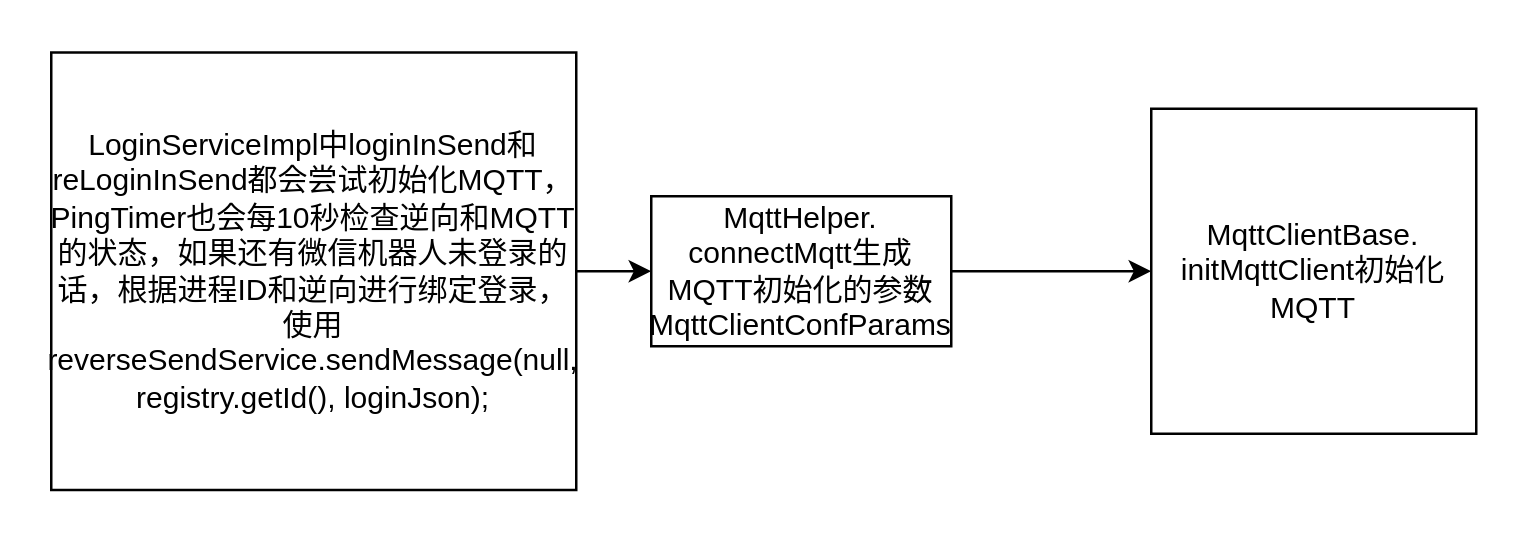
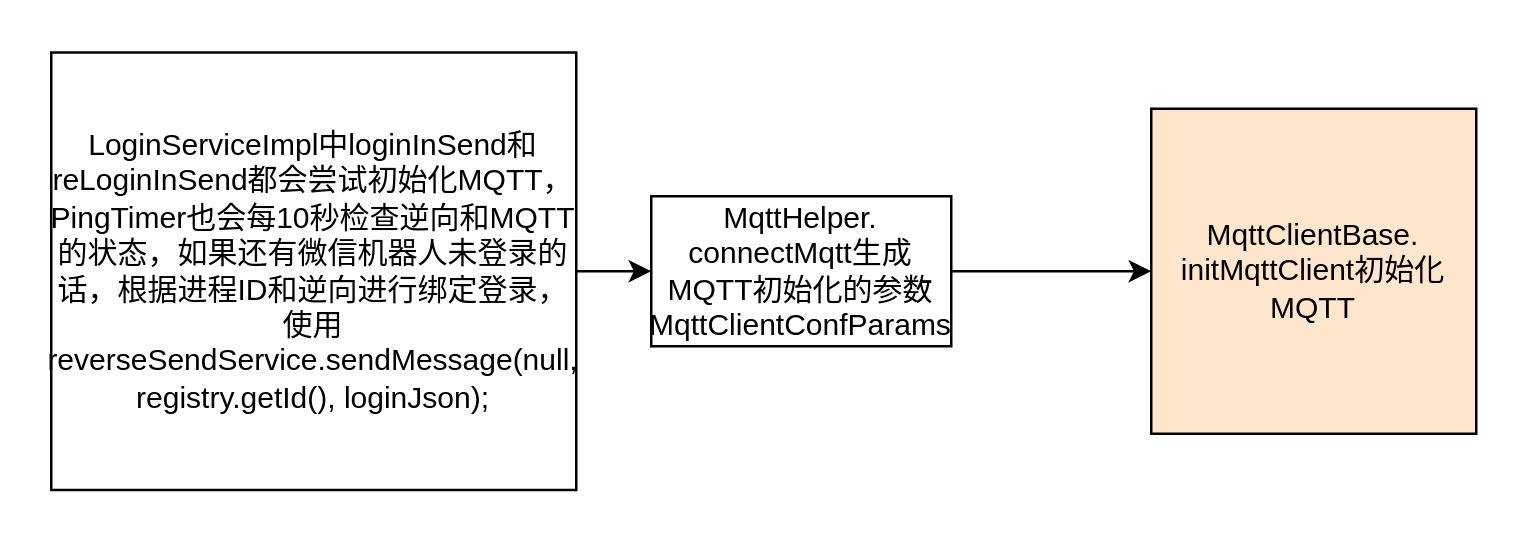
node "MqttClientBase. initMqttClient初始化MQTT": fillcolor #ffffff -> #ffe6cc
